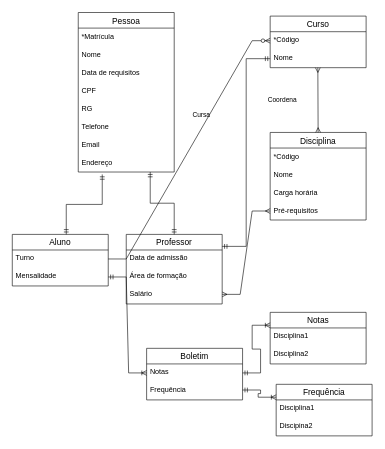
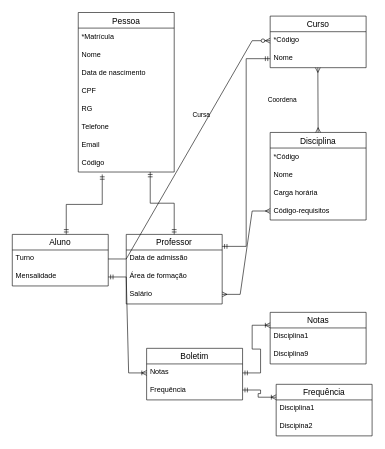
node "Data de requisitos": label "Data de requisitos" -> "Data de nascimento"
node "Endereço": label "Endereço" -> "Código"
node "Pré-requisitos": label "Pré-requisitos" -> "Código-requisitos"
node "Disciplina2": label "Disciplina2" -> "Disciplina9"
